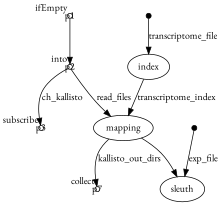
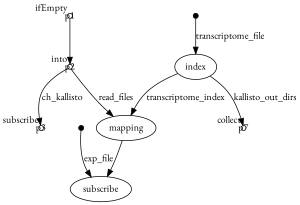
edge "mapping" -> "p7 collect": now "index" -> "p7 collect"
node "sleuth": label "sleuth" -> "subscribe"
